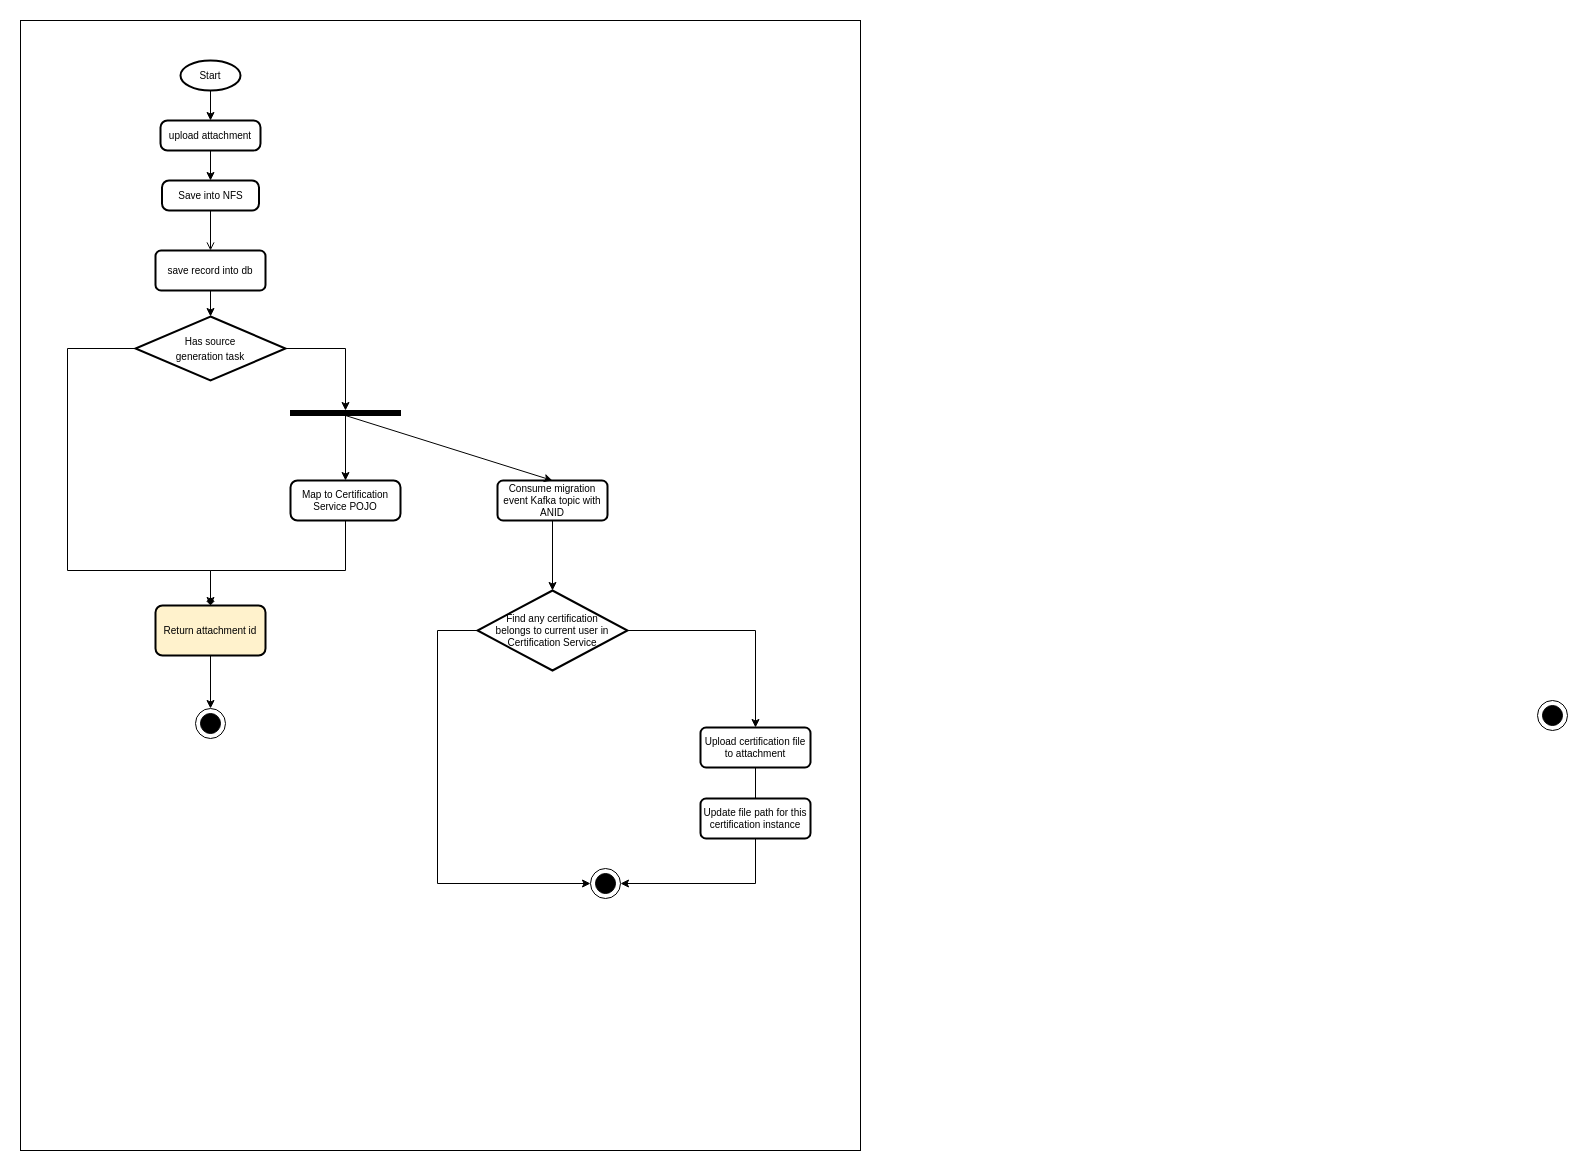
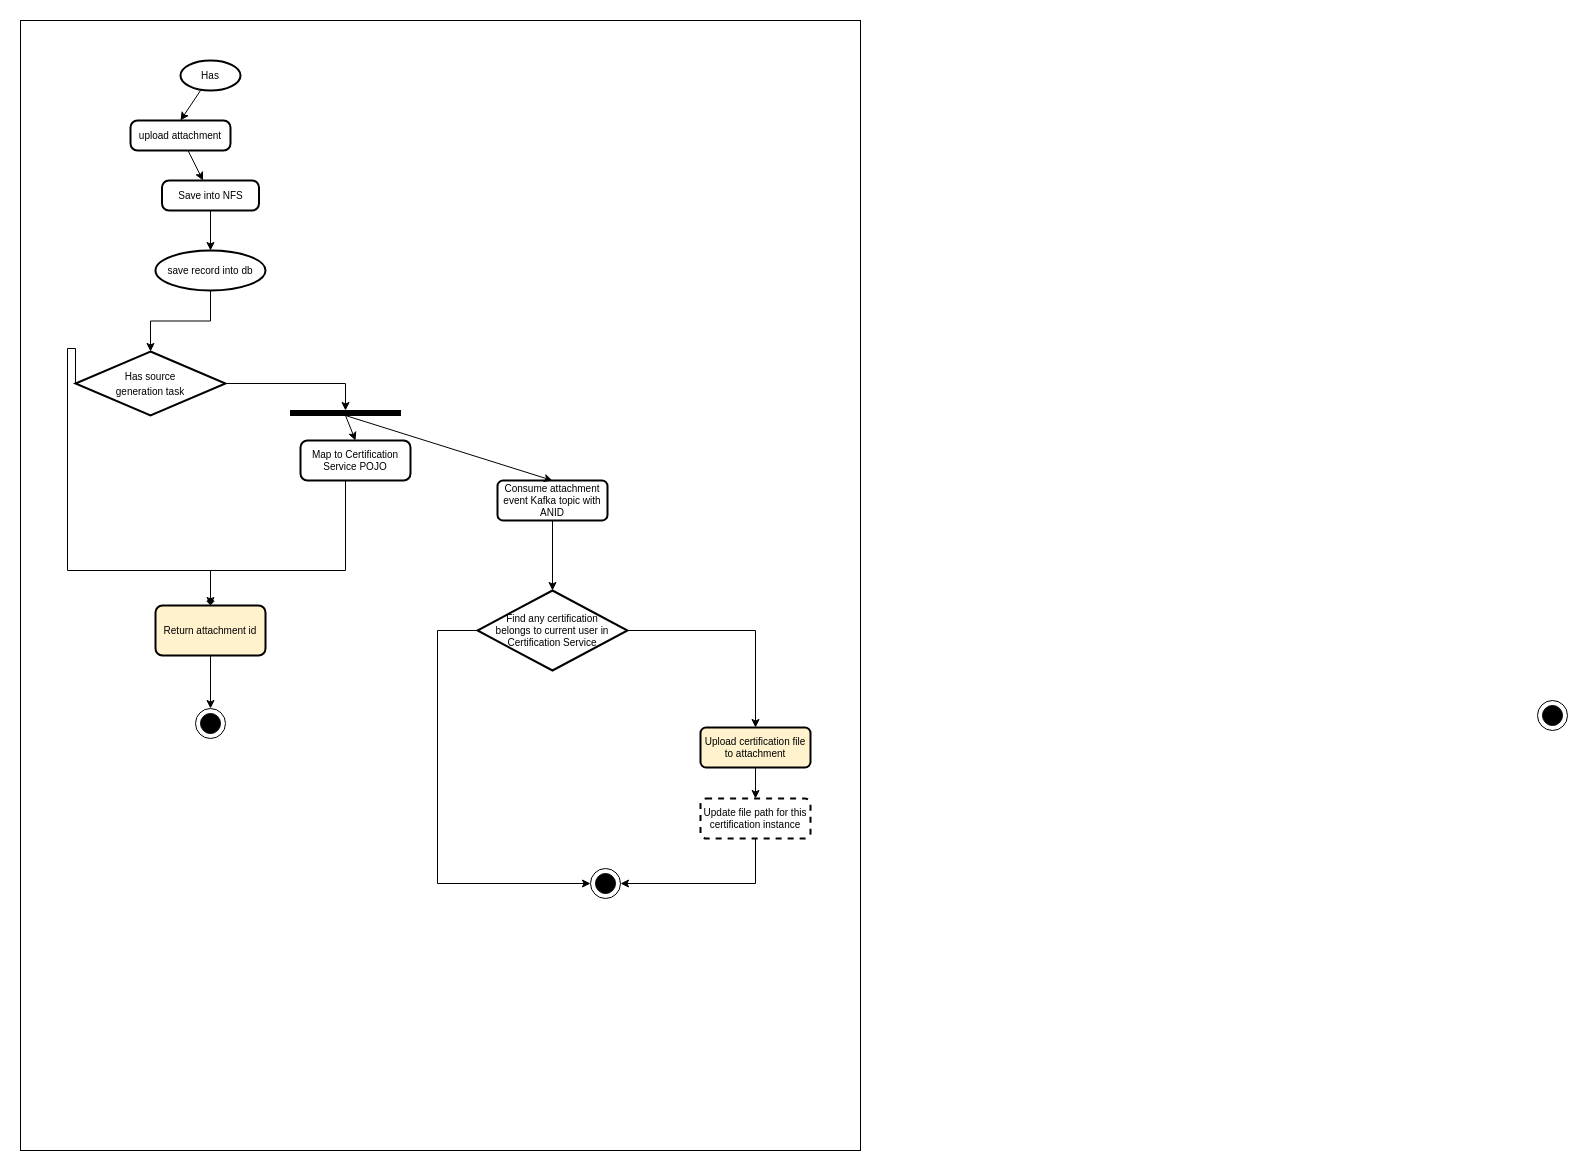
node "Start": label "Start" -> "Has"
node "upload attachment": moved (211, 136) -> (181, 136)
edge "Save into NFS" -> "save record into db": arrowhead open -> classic
node "save record into db": shape rounded rectangle -> ellipse
node "Has source generation task": moved (211, 349) -> (151, 384)
node "Map to Certification Service POJO": moved (346, 501) -> (356, 461)
node "Consume migration event Kafka topic with ANID": label "Consume migration event Kafka topic with ANID" -> "Consume attachment event Kafka topic with ANID"
node "Upload certification file to attachment": fillcolor #ffffff -> #fff2cc
edge "Upload certification file to attachment" -- "Update file path for this certification instance": arrowhead none -> classic
node "Update file path for this certification instance": style solid -> dashed
